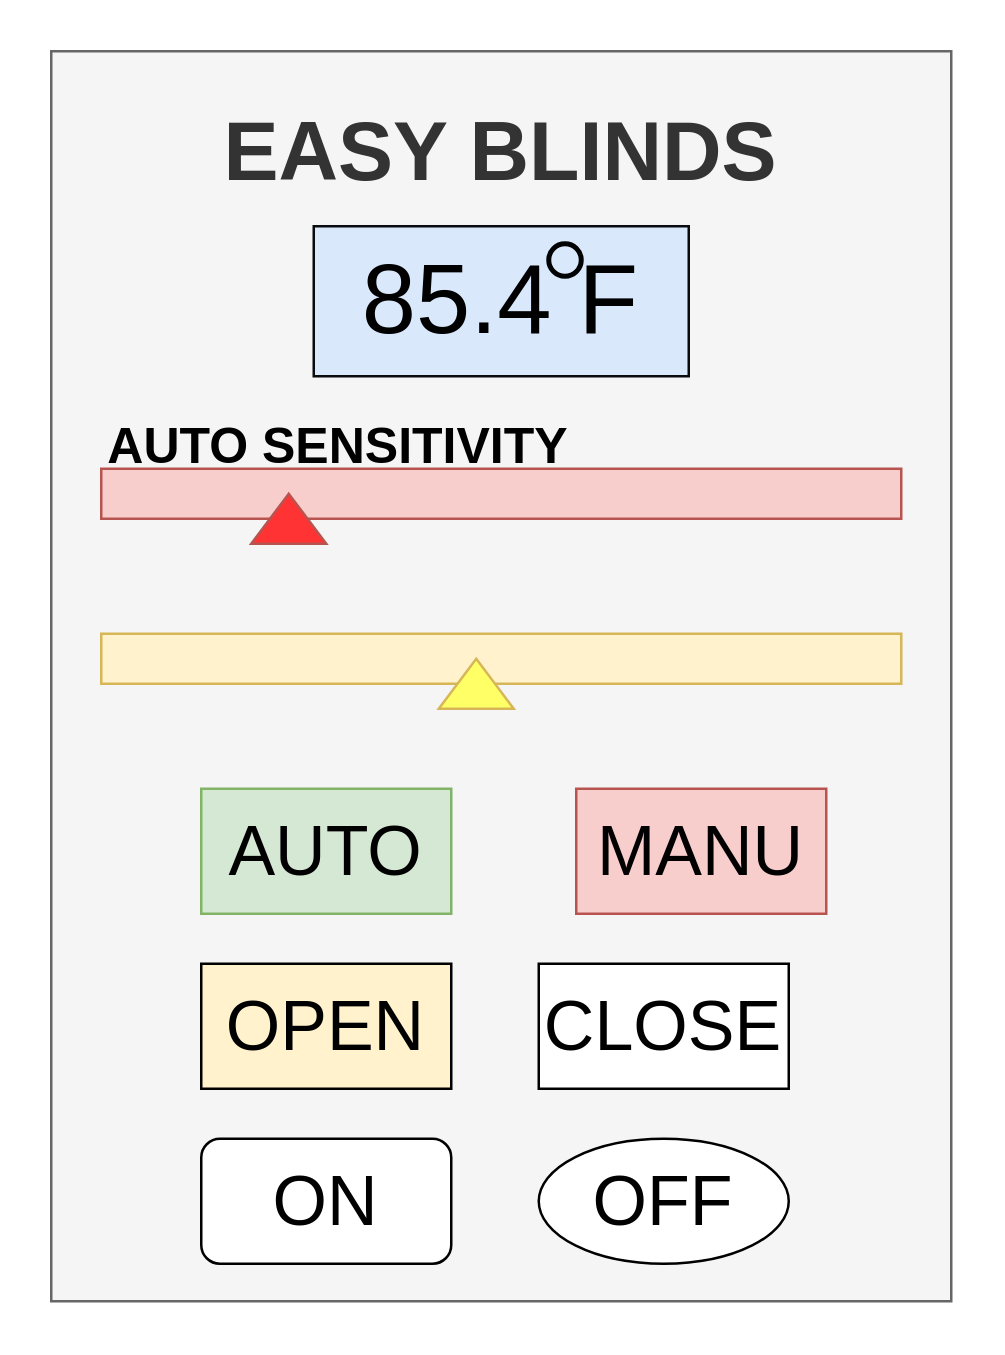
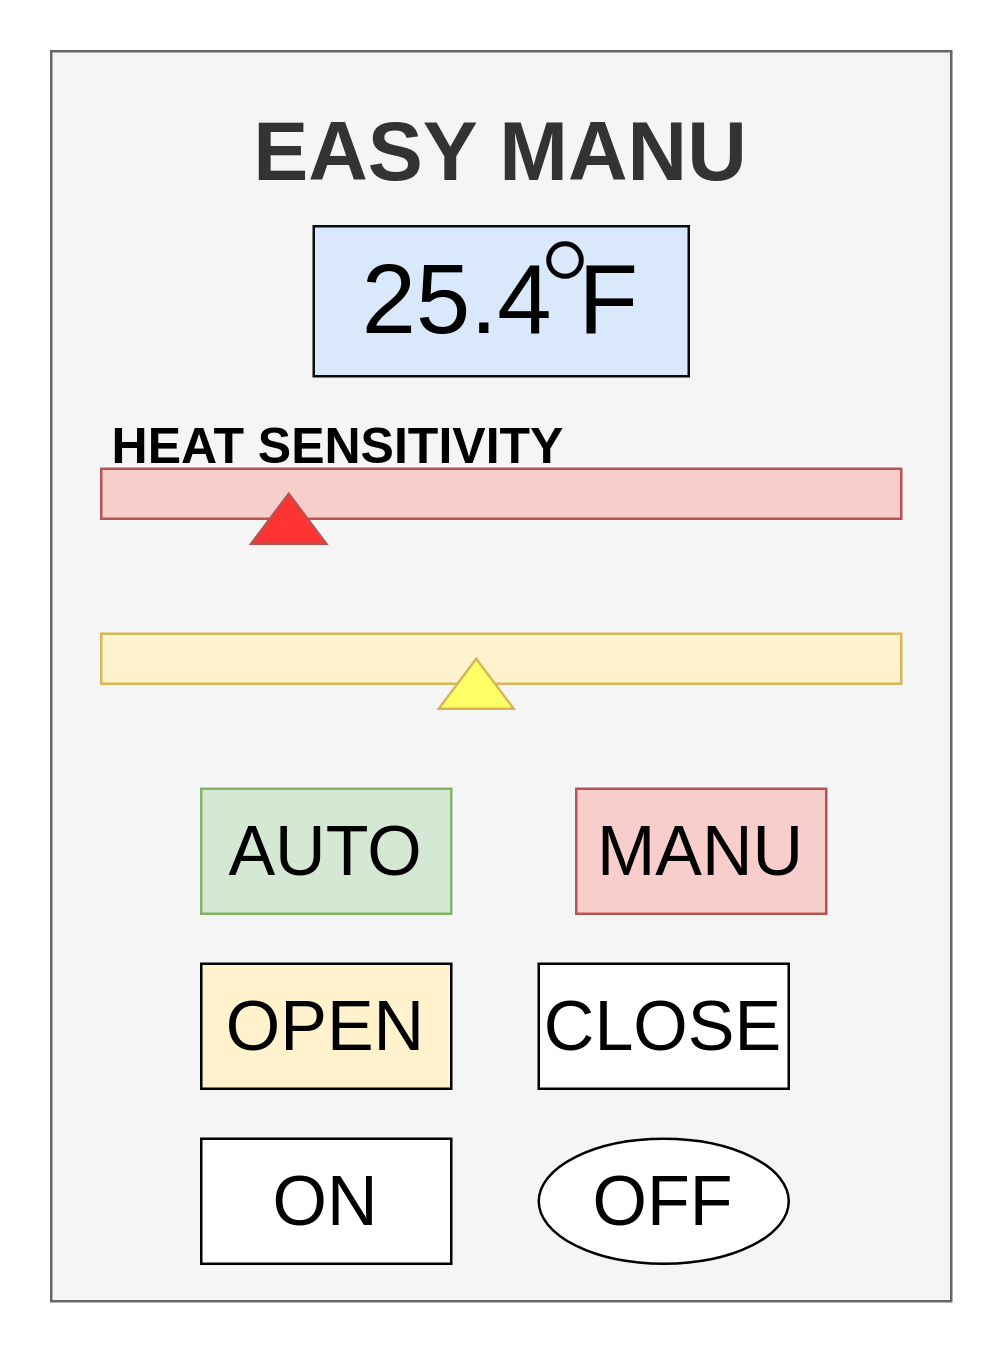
node "EASY BLINDS": label "EASY BLINDS" -> "EASY MANU"
node "85.4 F": label "85.4 F" -> "25.4 F"
node "AUTO SENSITIVITY": label "AUTO SENSITIVITY" -> "HEAT SENSITIVITY"
node "ON": shape rounded rectangle -> rectangle
